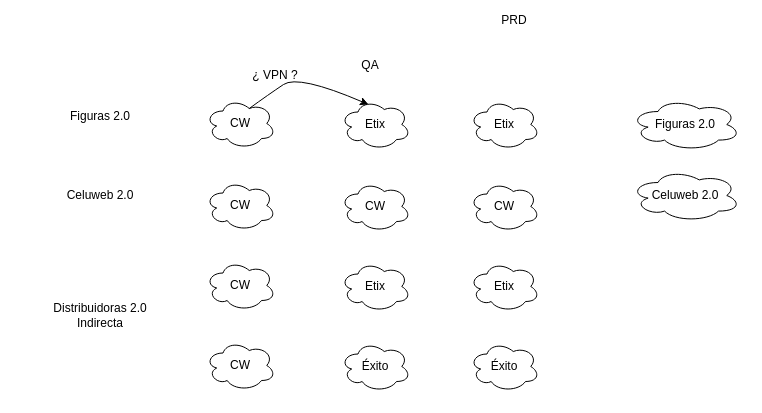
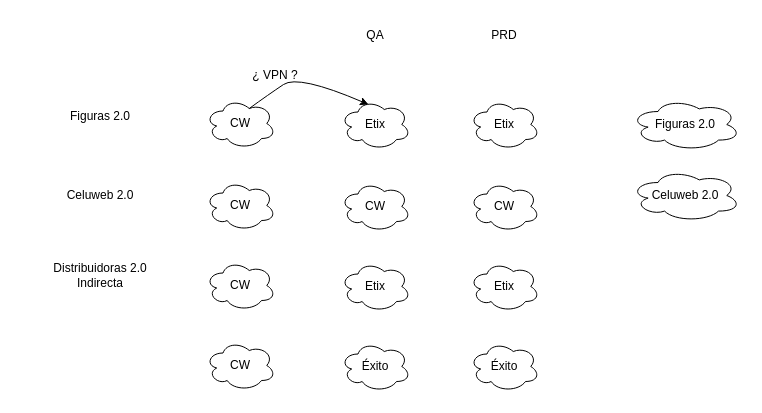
node "PRD": moved (515, 21) -> (505, 36)
node "QA": moved (371, 66) -> (376, 36)
node "Distribuidoras 2.0 Indirecta": moved (101, 316) -> (101, 276)
